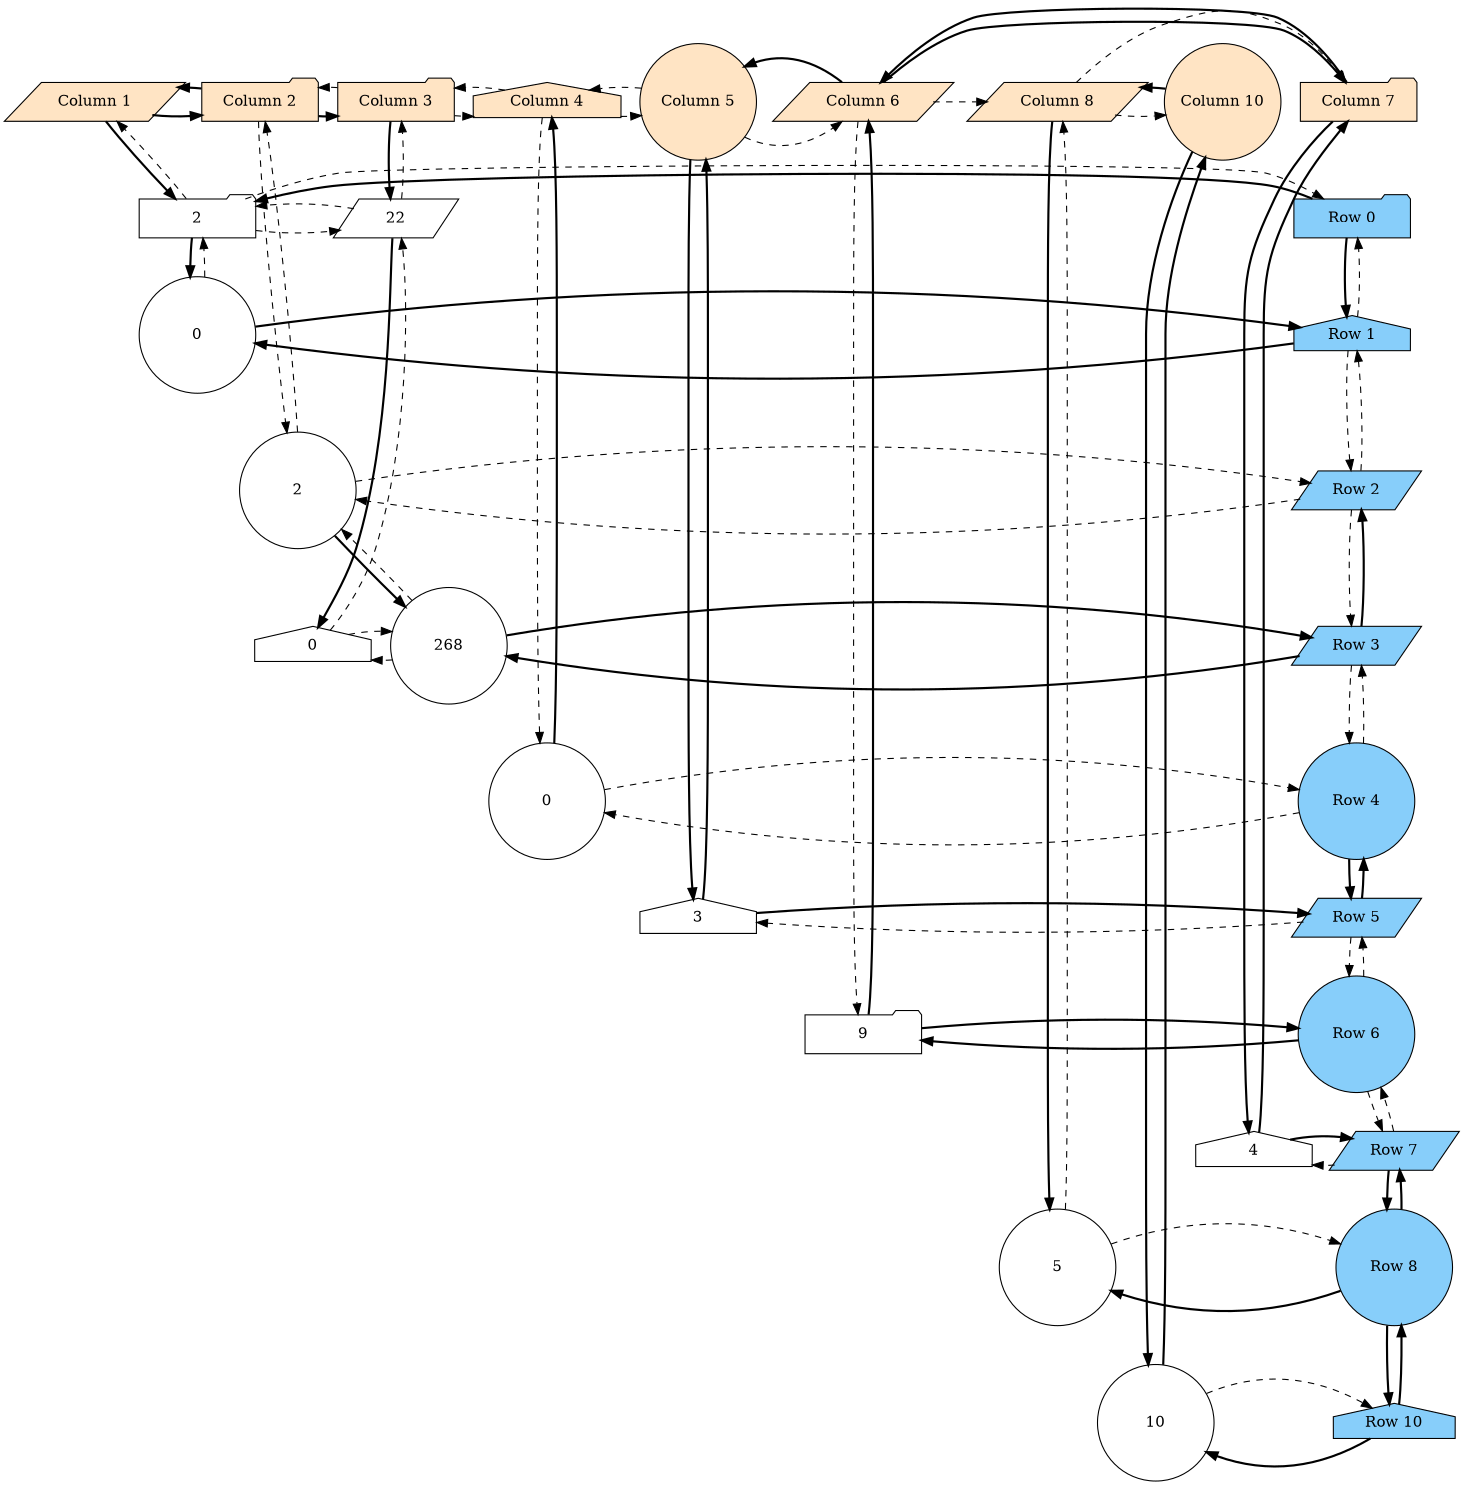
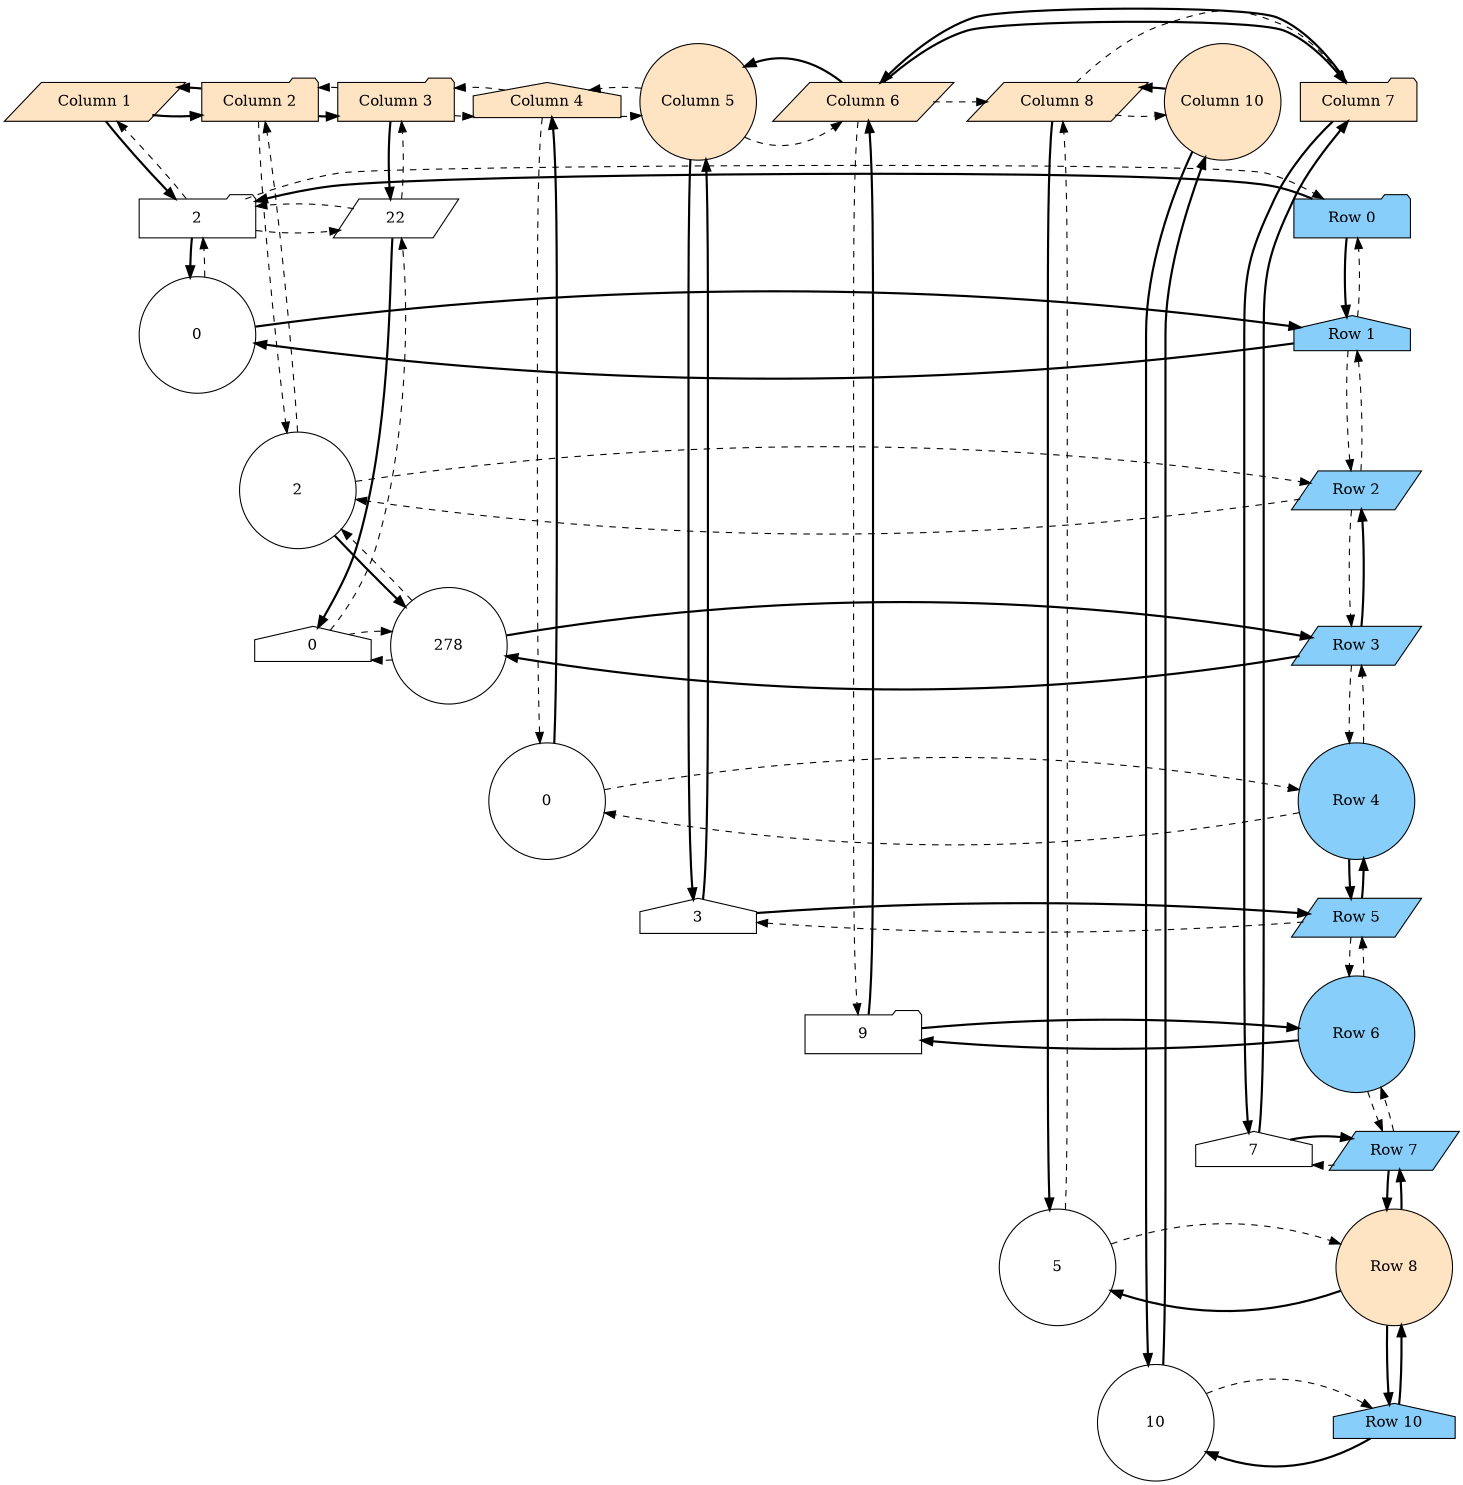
node "268": label "268" -> "278"
node "4": label "4" -> "7"
node "Row 8": fillcolor lightskyblue -> bisque1
